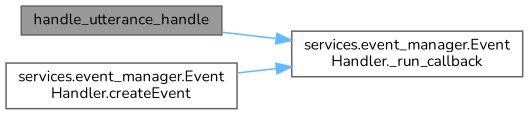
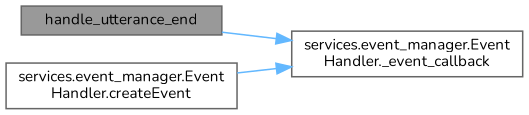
node "handle_utterance_handle": label "handle_utterance_handle" -> "handle_utterance_end"
node "services.event_manager.Event Handler._run_callback": label "services.event_manager.Event Handler._run_callback" -> "services.event_manager.Event Handler._event_callback"
